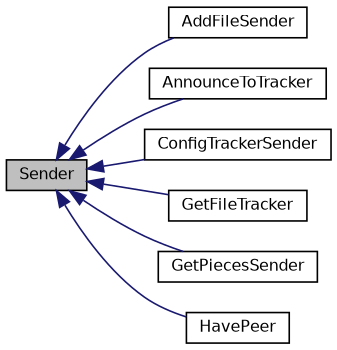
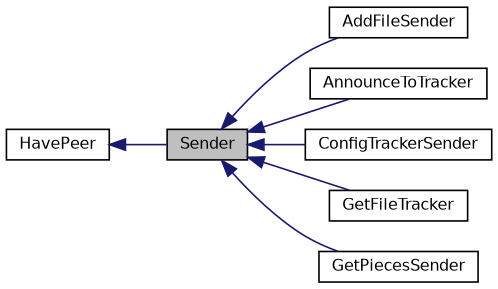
edge "HavePeer" -> "Sender": reversed
